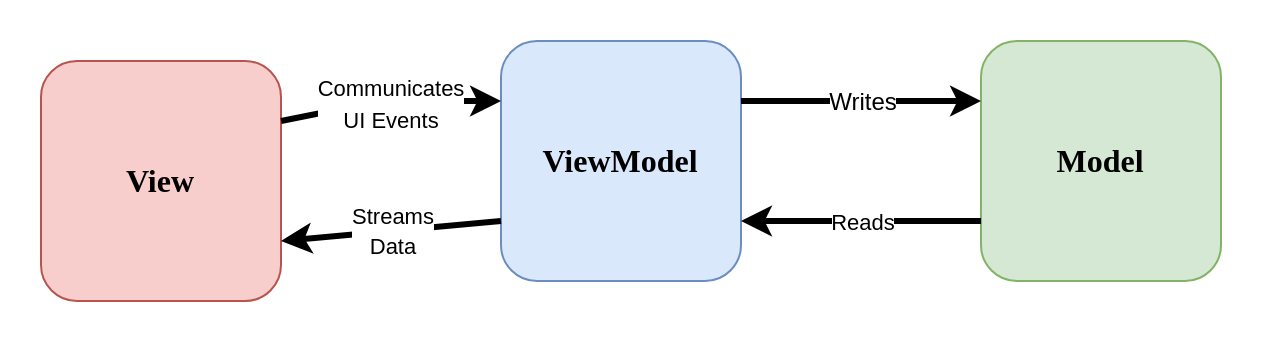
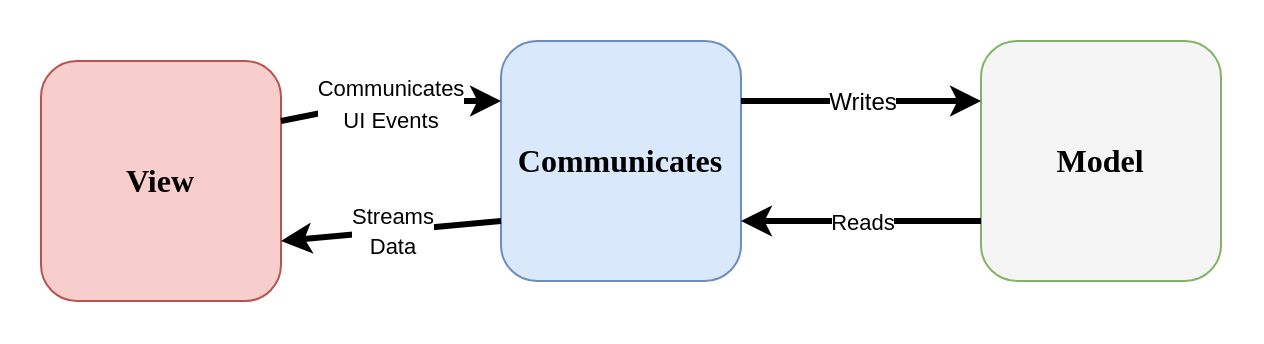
node "ViewModel": label "ViewModel" -> "Communicates"
node "Model": fillcolor #d5e8d4 -> #f5f5f5
